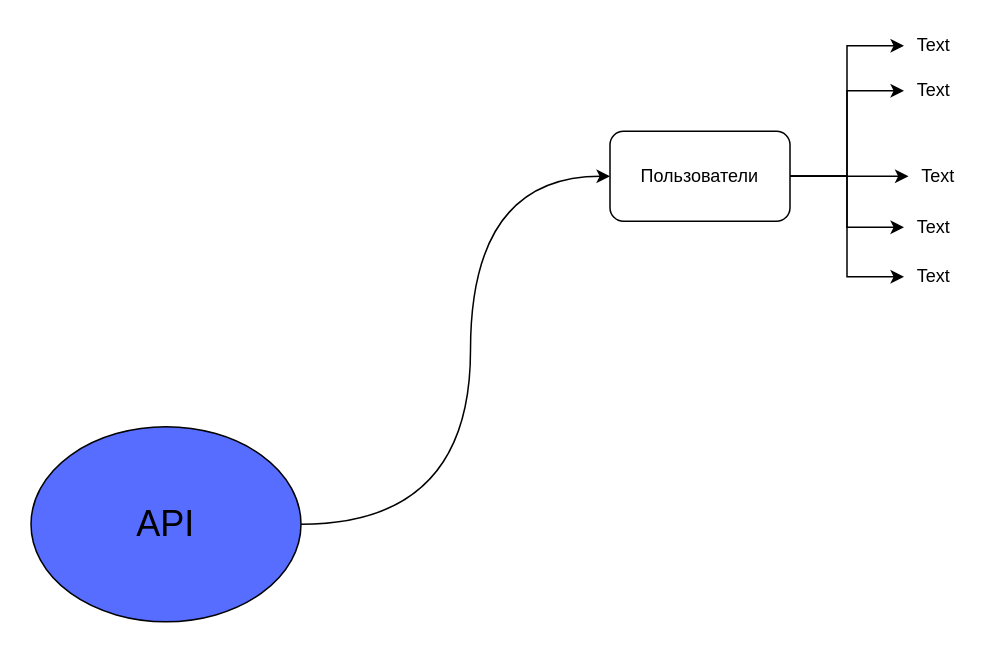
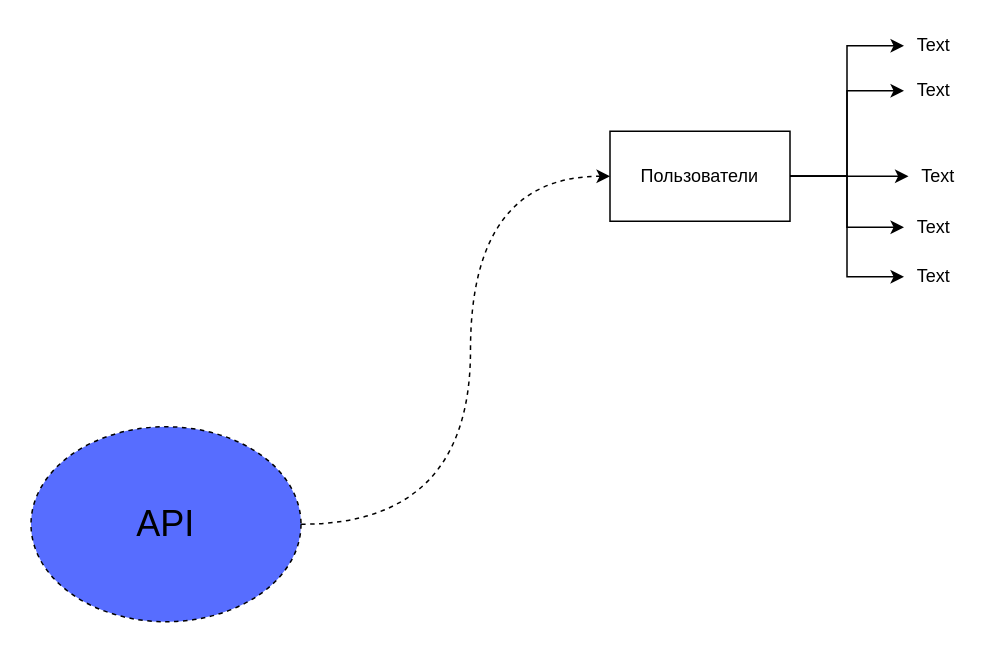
node "Пользователи": shape rounded rectangle -> rectangle
edge "API" -> "Пользователи": style solid -> dashed
node "API": style solid -> dashed
